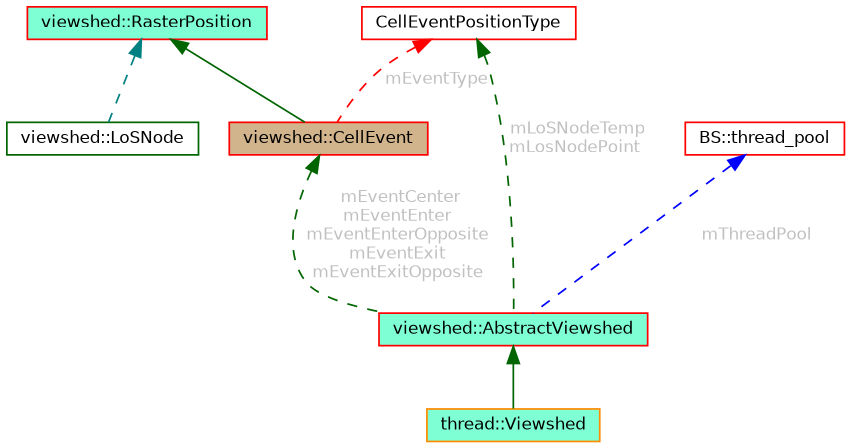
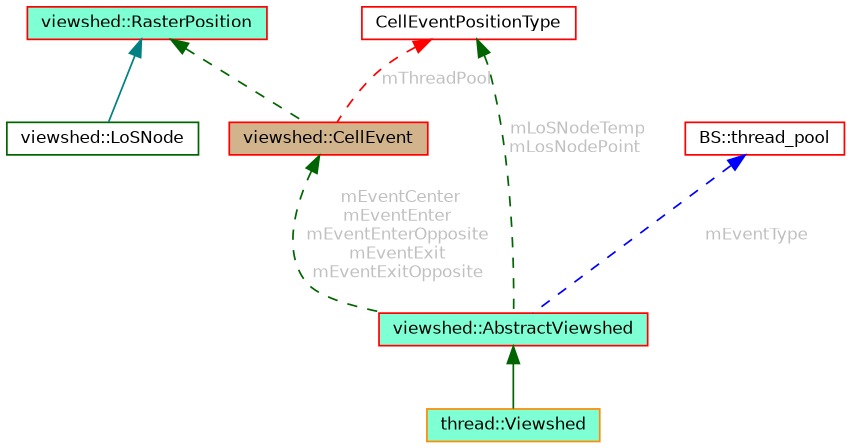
edge "viewshed::CellEvent" -> "CellEventPositionType": label " mEventType" -> " mThreadPool"
edge "viewshed::CellEvent" -> "viewshed::RasterPosition": style solid -> dashed
edge "viewshed::LoSNode" -> "viewshed::RasterPosition": style dashed -> solid
edge "viewshed::AbstractViewshed" -> "BS::thread_pool": label " mThreadPool" -> " mEventType"
